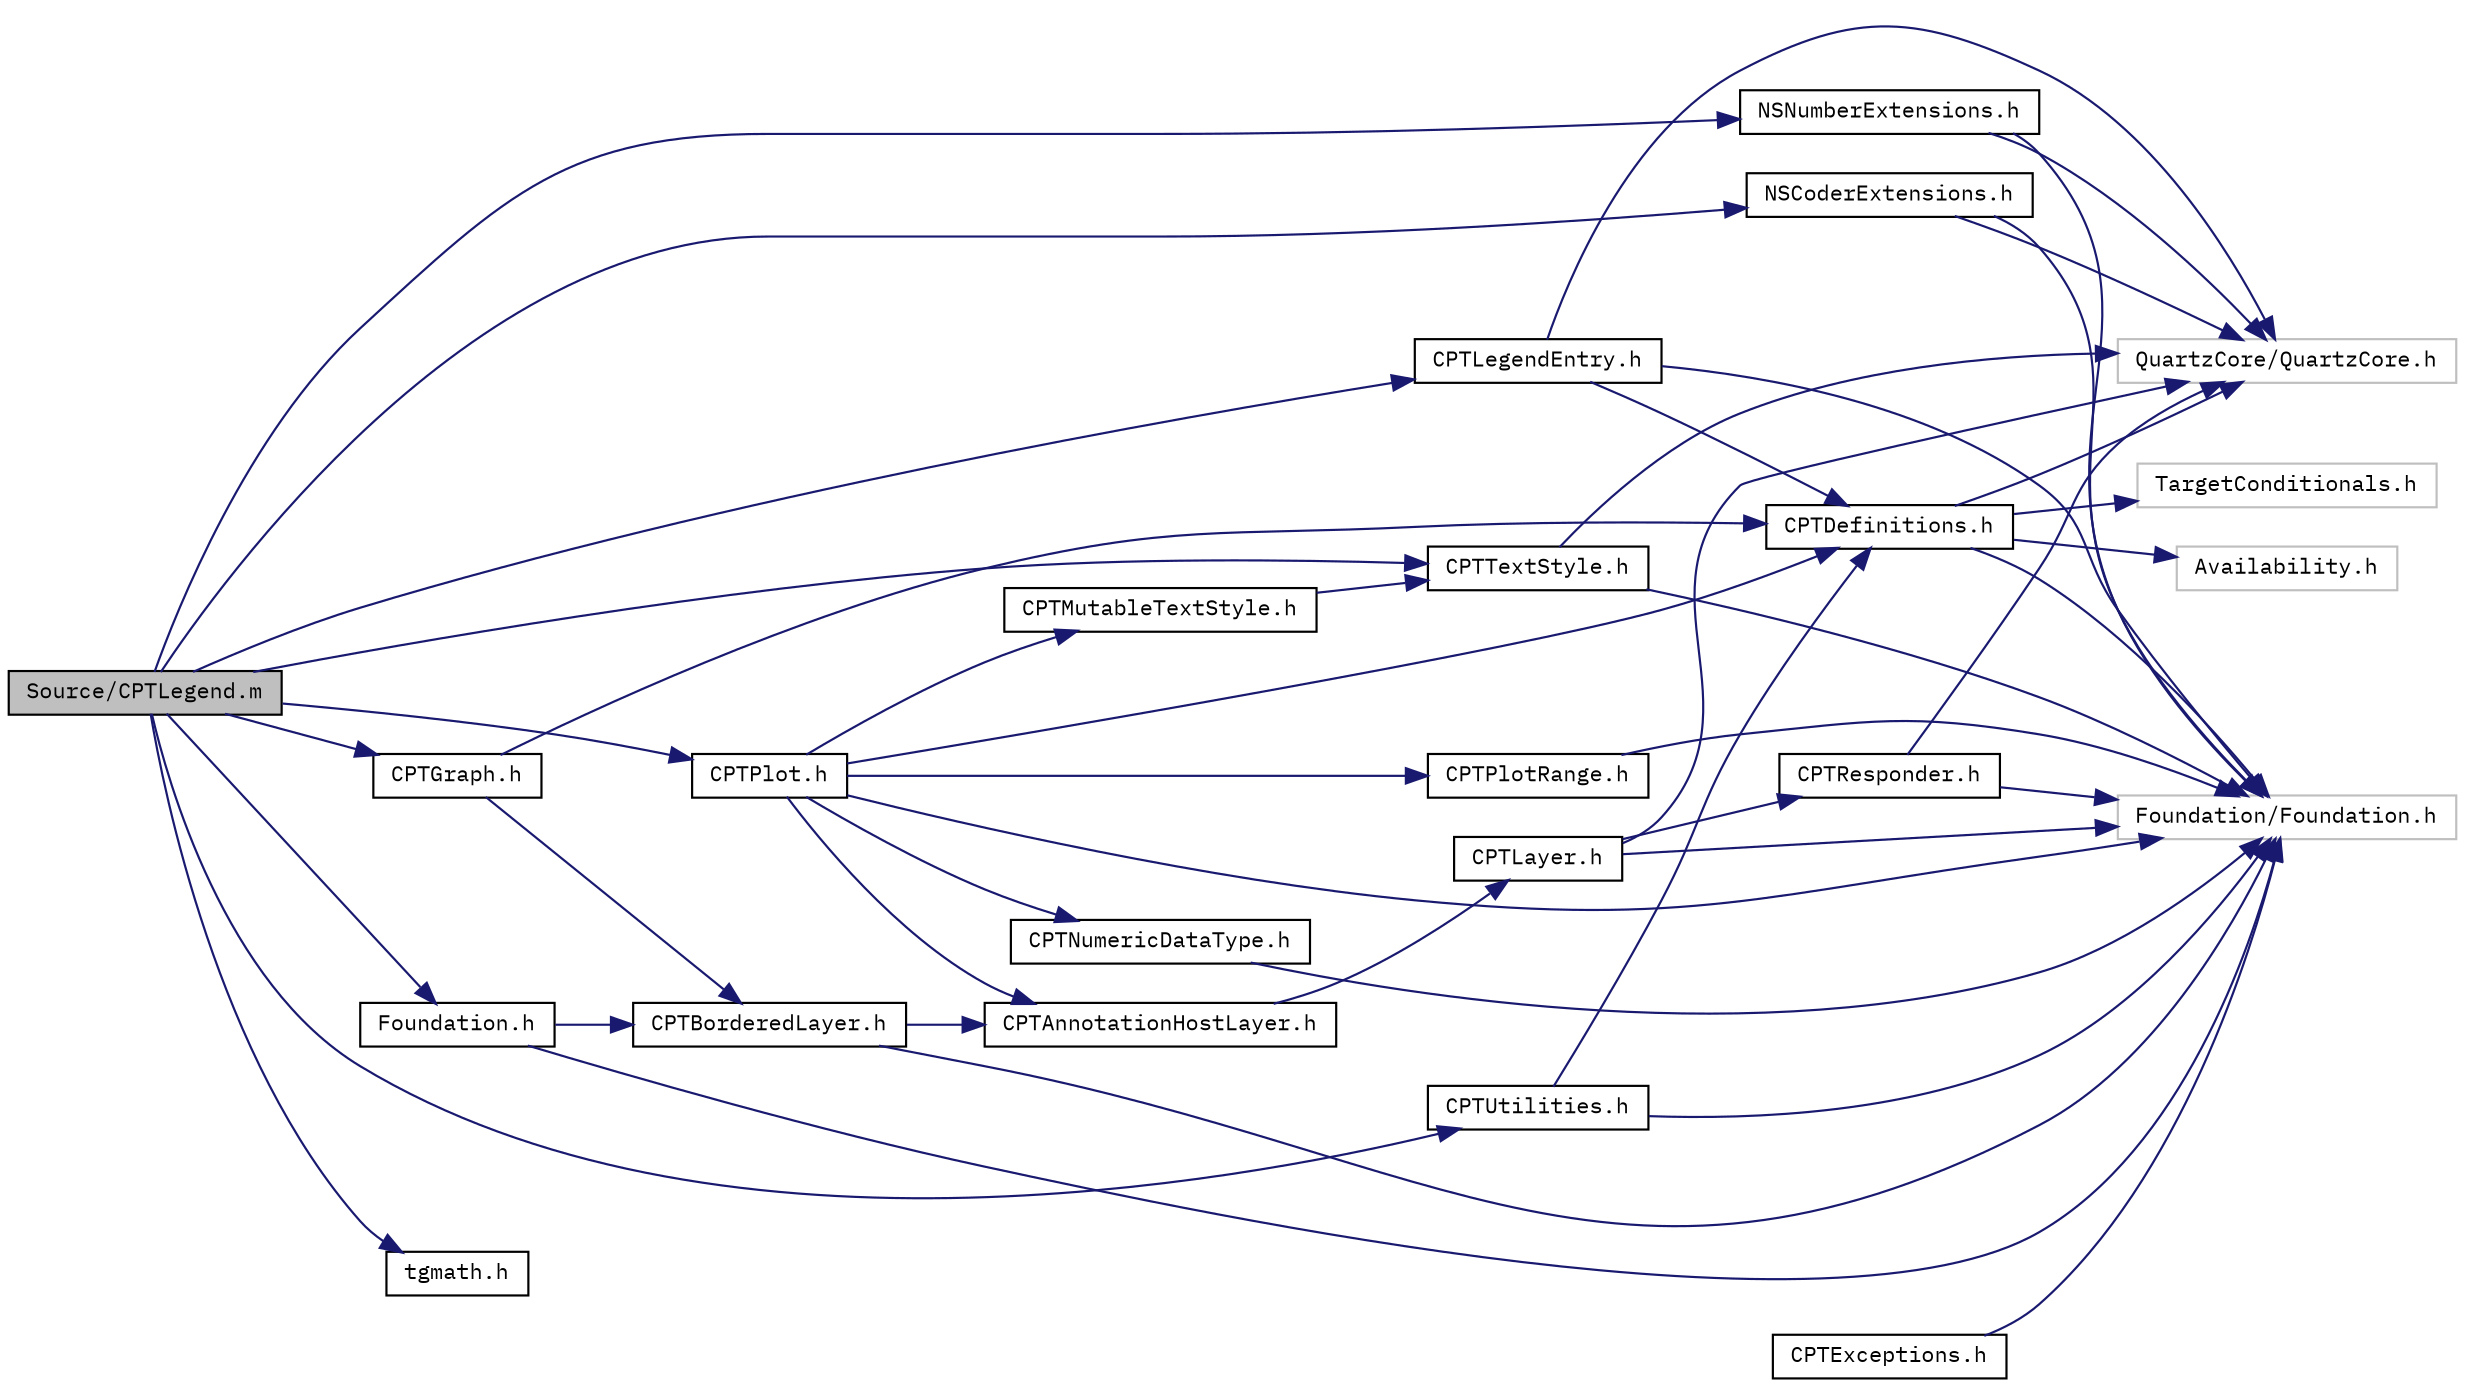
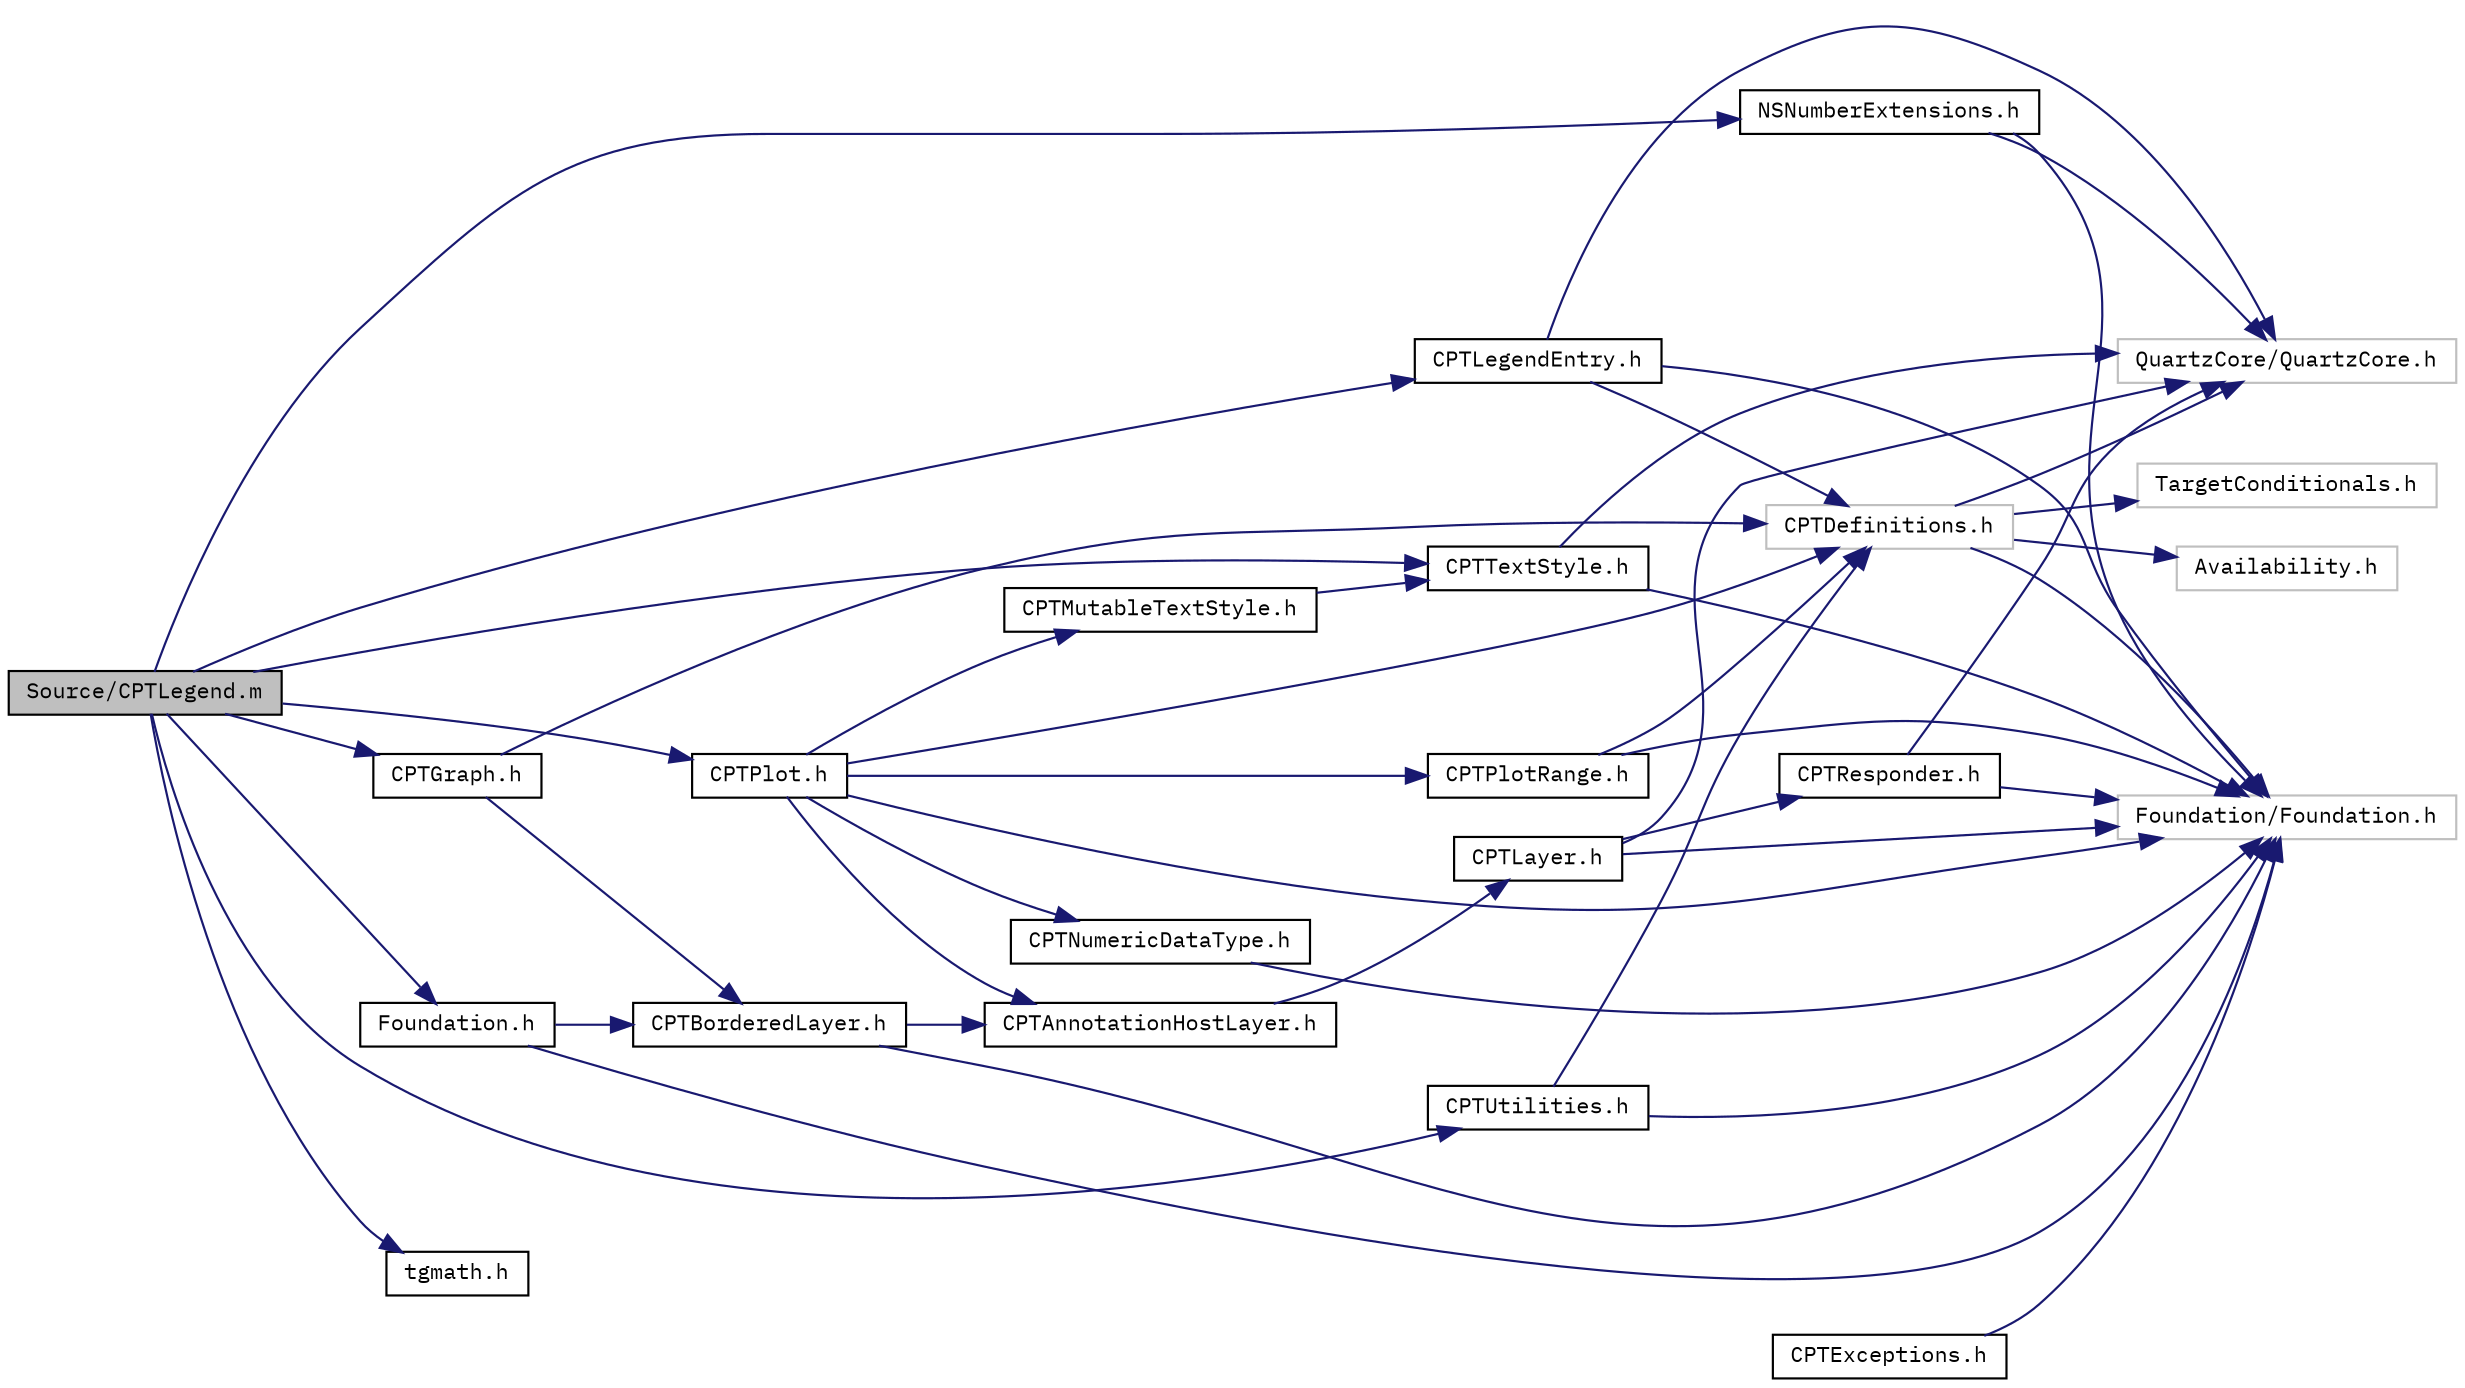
node "NSCoderExtensions.h": removed
node "CPTDefinitions.h": color black -> grey75
edge "CPTPlotRange.h" -> "CPTDefinitions.h": added
